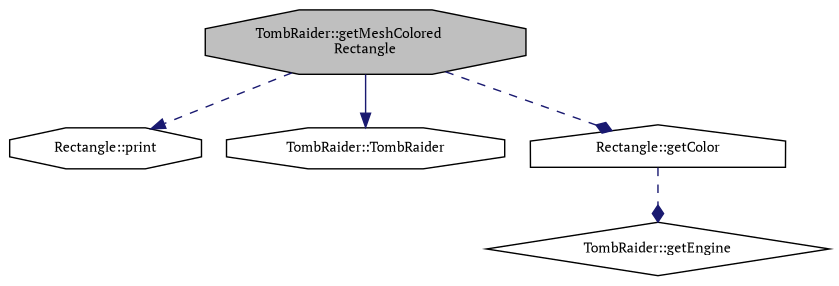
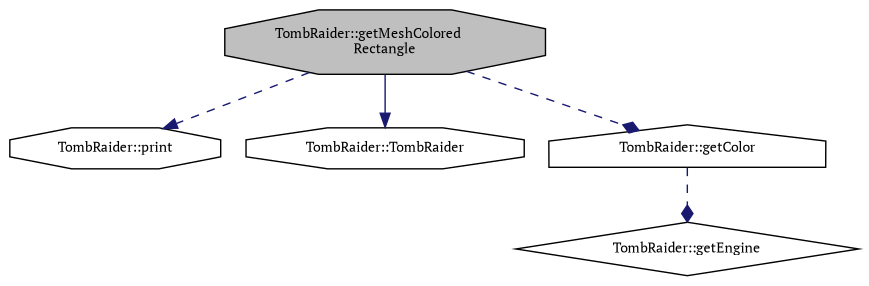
node "Rectangle::print": label "Rectangle::print" -> "TombRaider::print"
node "Rectangle::getColor": label "Rectangle::getColor" -> "TombRaider::getColor"
